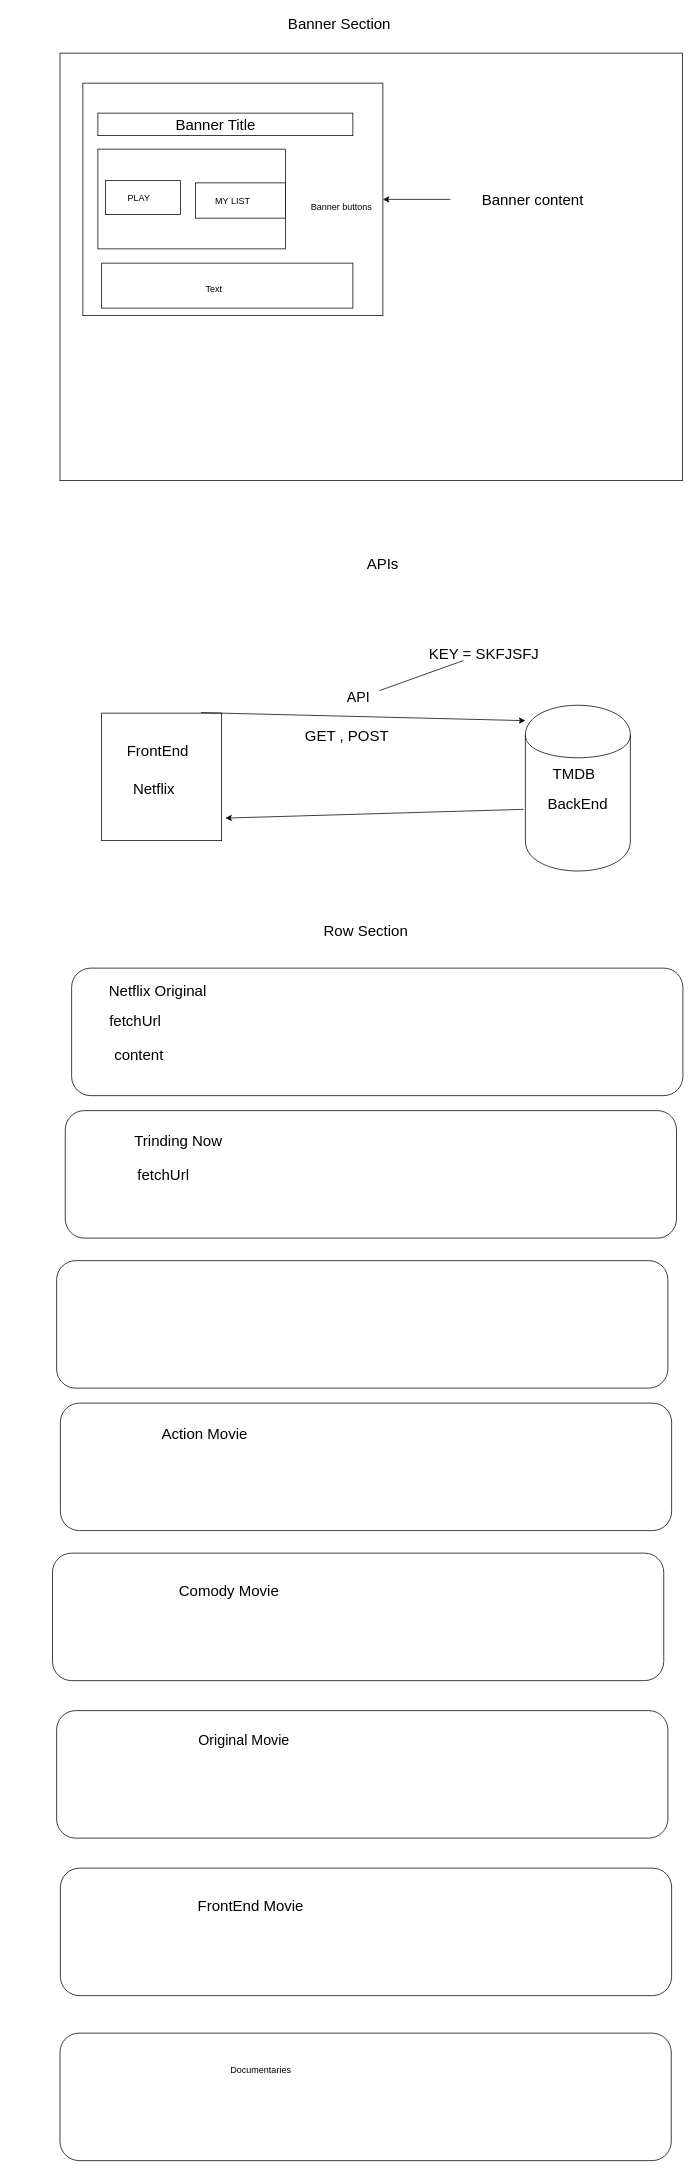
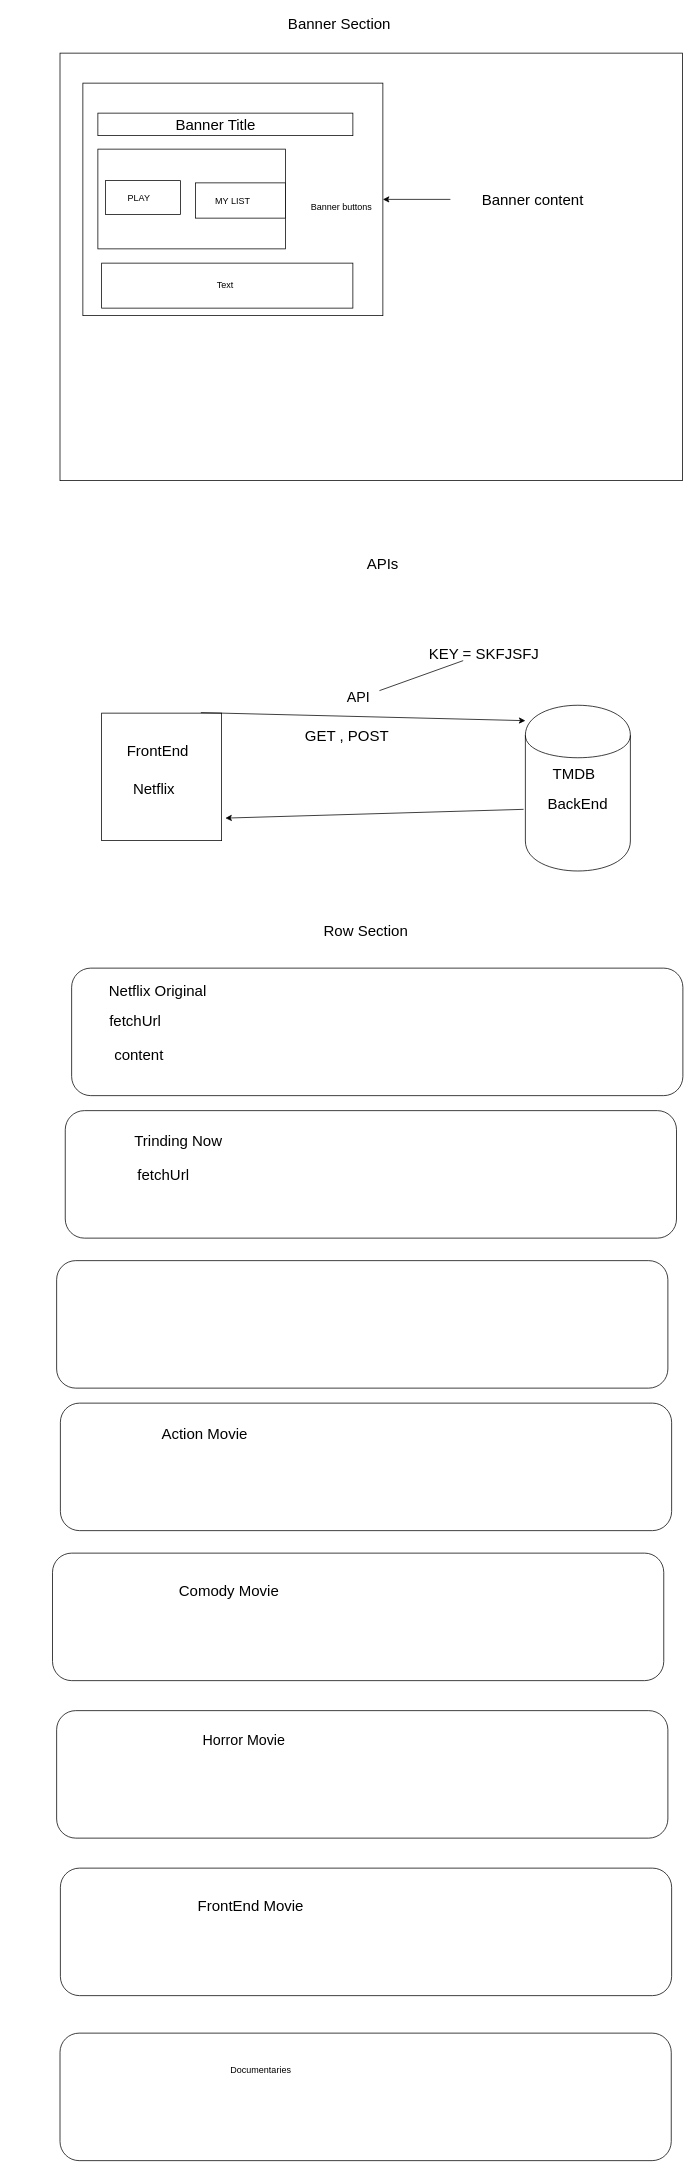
node "Text": moved (214, 289) -> (225, 285)
node "Original Movie": label "Original Movie" -> "Horror Movie"
